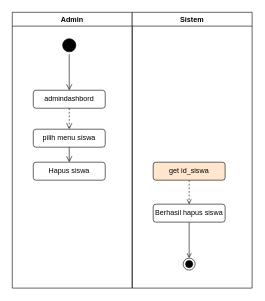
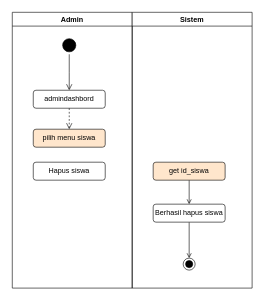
node "pilih menu siswa": fillcolor #ffffff -> #ffe6cc
edge "pilih menu siswa" -> "Hapus siswa": removed
edge "get id_siswa" -> "Berhasil hapus siswa": style dashed -> solid
